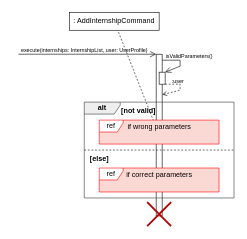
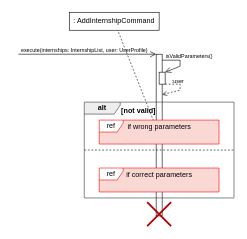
node "[else]": removed
